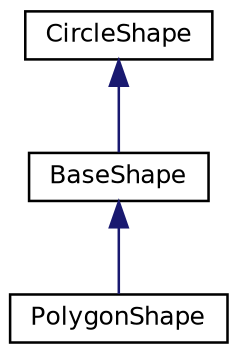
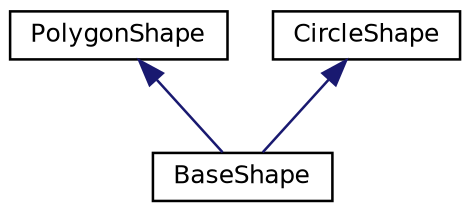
edge "PolygonShape" -> "BaseShape": reversed
